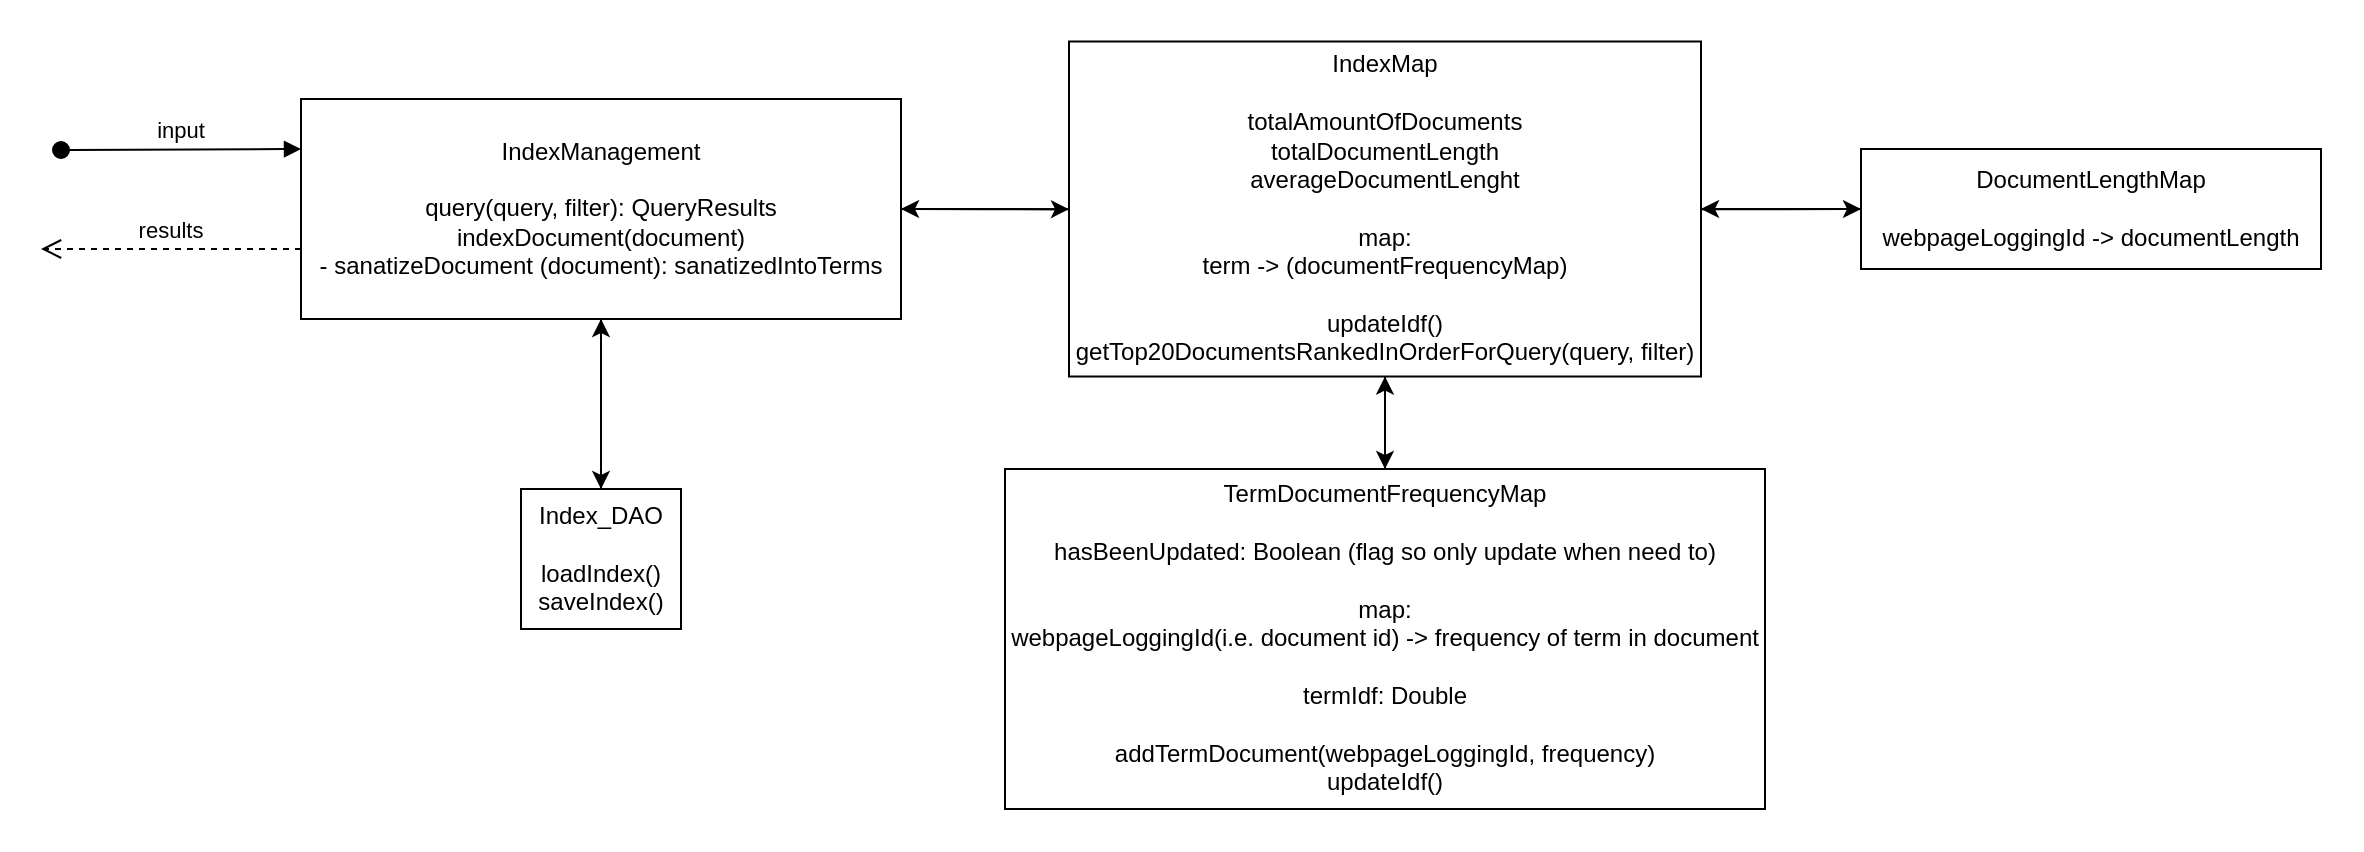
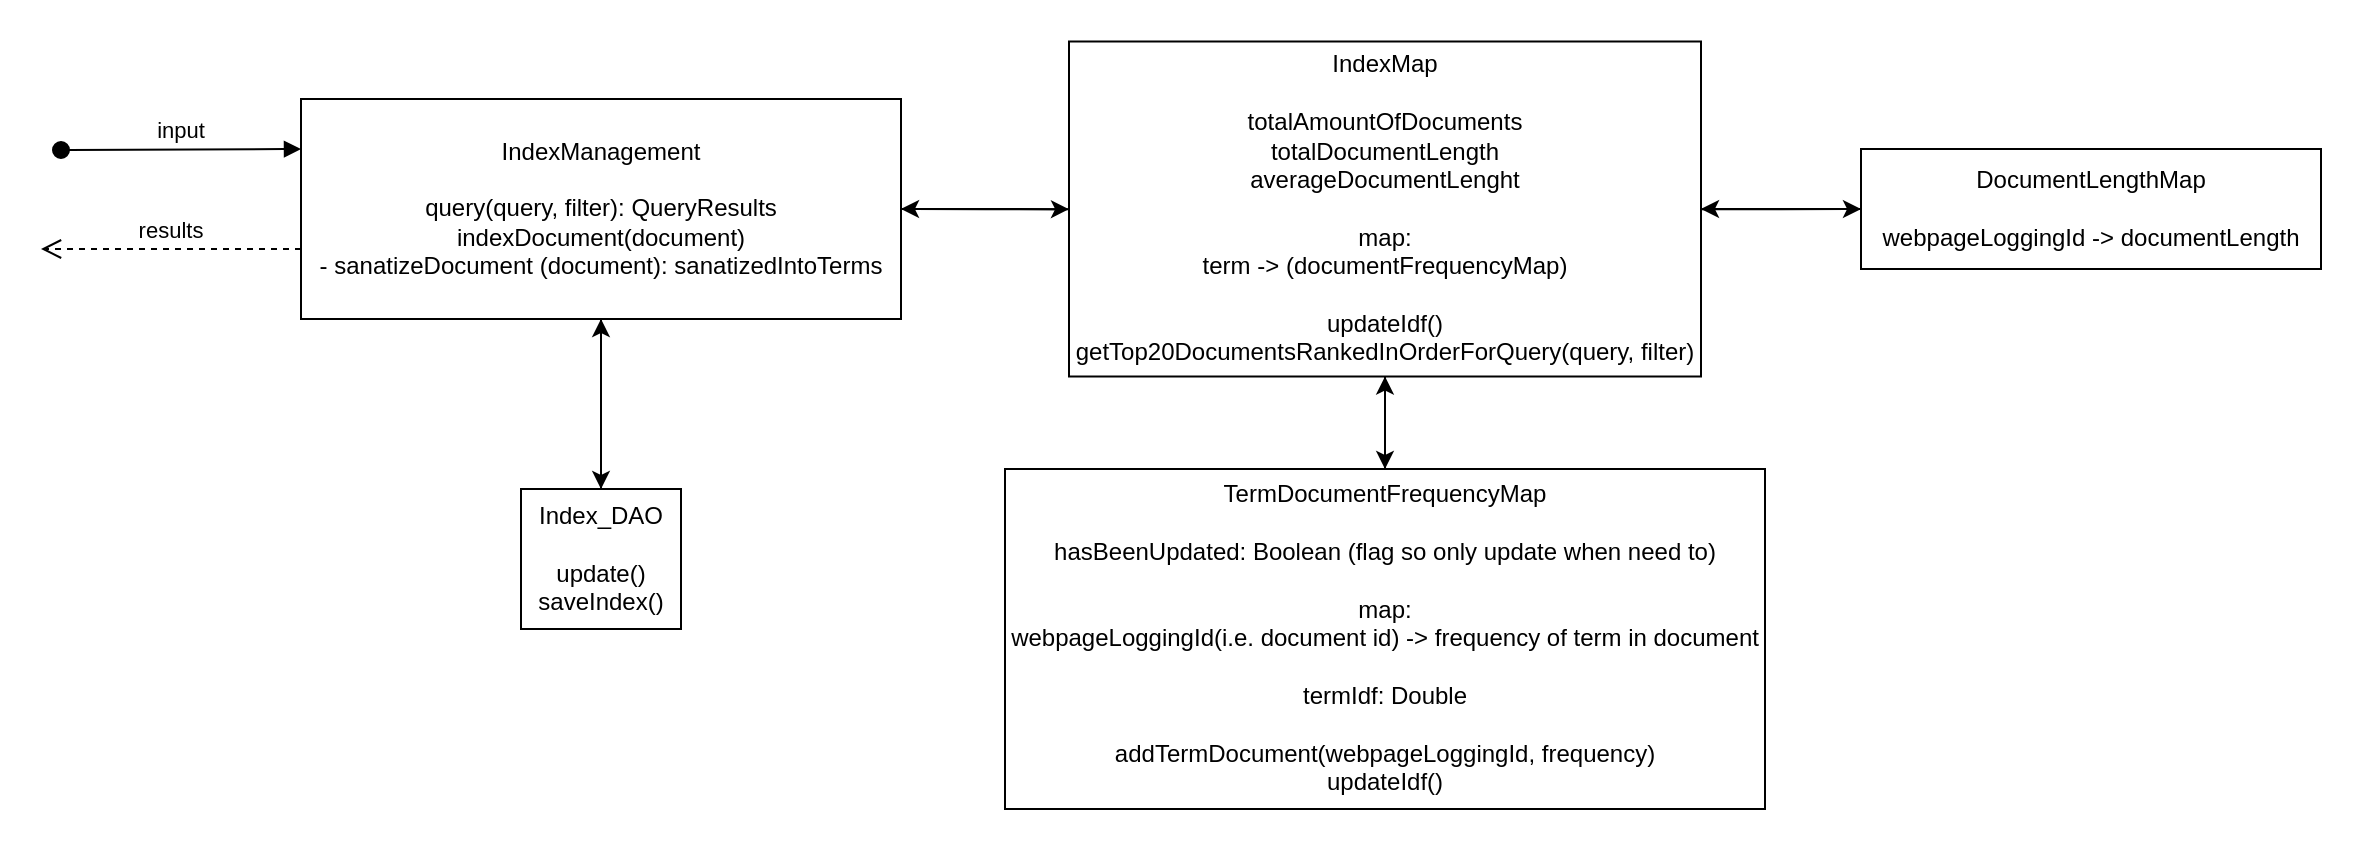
node "Index_DAO loadIndex() saveIndex()": label "Index_DAO loadIndex() saveIndex()" -> "Index_DAO update() saveIndex()"
